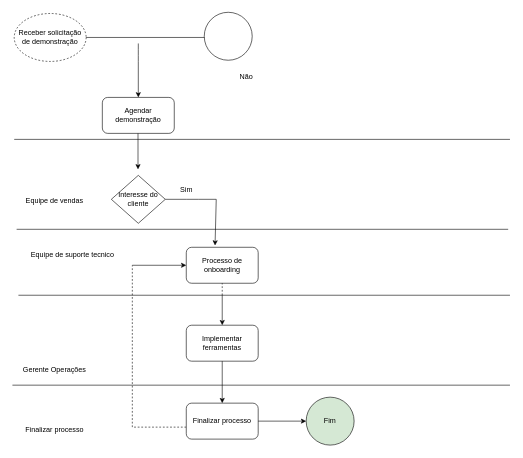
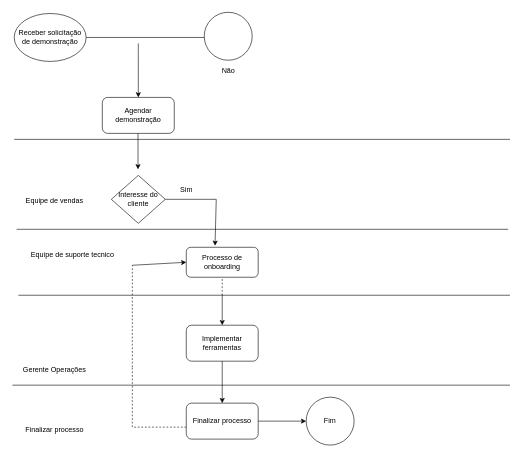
node "Receber solicitação de demonstração": style dashed -> solid
node "Não": moved (246, 77) -> (228, 71)
node "Processo de onboarding": size 72x36 -> 72x30
node "Fim": fillcolor #d5e8d4 -> #ffffff
